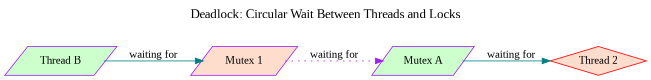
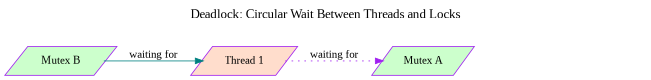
node "Thread B": label "Thread B" -> "Mutex B"
node "Mutex 1": label "Mutex 1" -> "Thread 1"
node "Thread 2": removed
